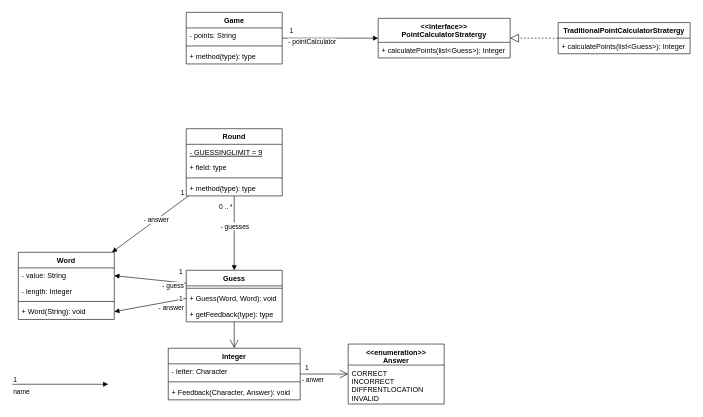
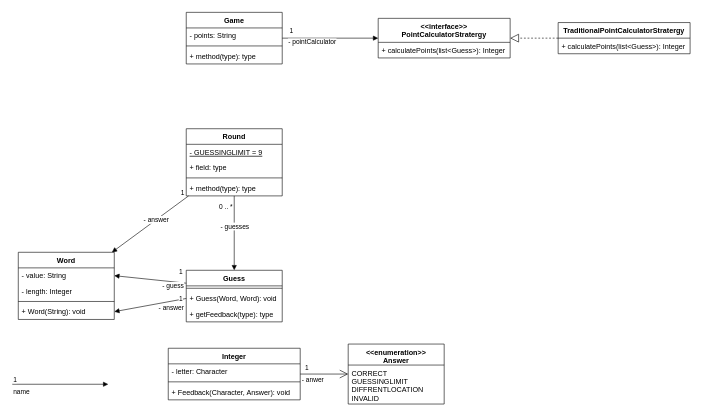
edge "Guess" -> "Integer": removed
node "CORRECT INCORRECT DIFFRENTLOCATION INVALID": label "CORRECT INCORRECT DIFFRENTLOCATION INVALID" -> "CORRECT GUESSINGLIMIT DIFFRENTLOCATION INVALID"
